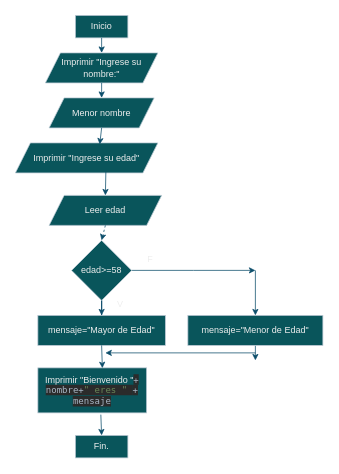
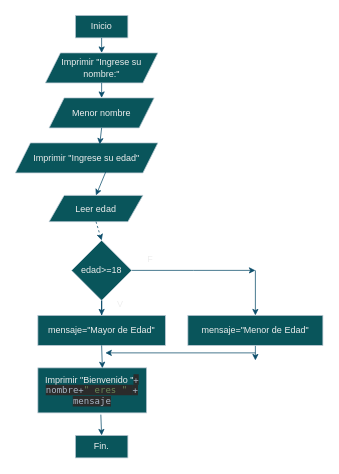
node "Leer edad": size 113x30 -> 94x26
node "edad>=58": label "edad>=58" -> "edad>=18"
